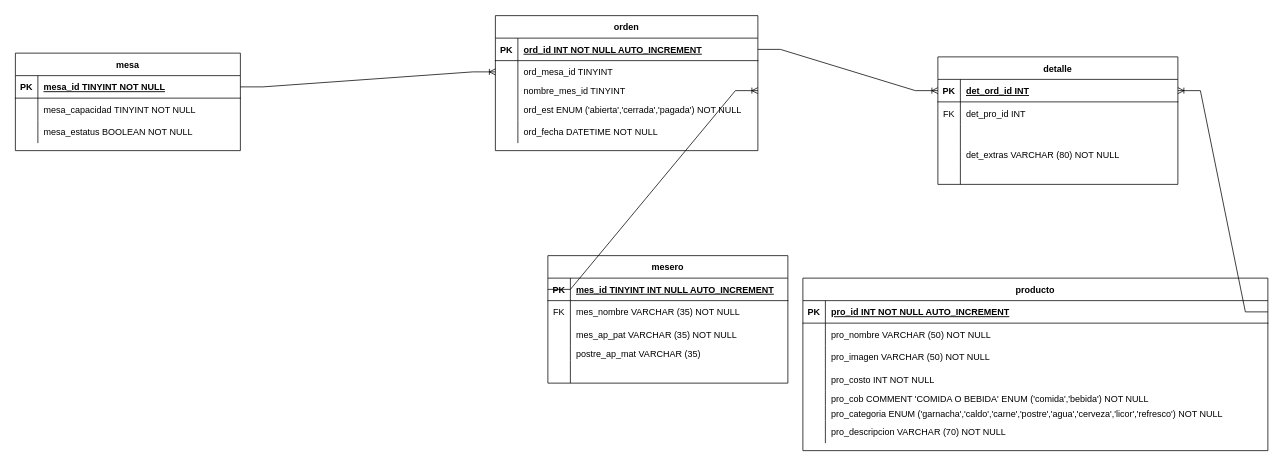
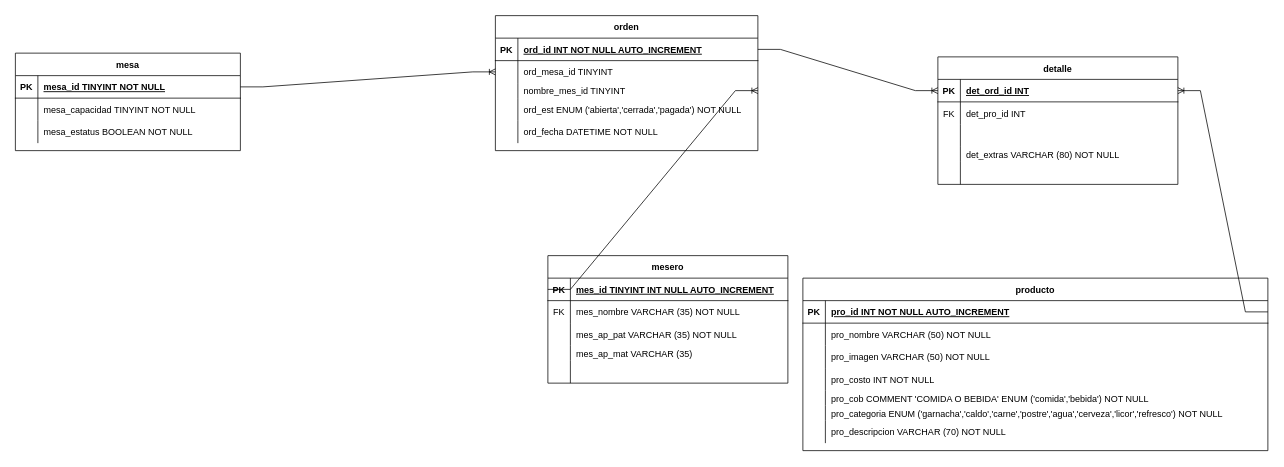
node "postre_ap_mat VARCHAR (35)": label "postre_ap_mat VARCHAR (35)" -> "mes_ap_mat VARCHAR (35)"
